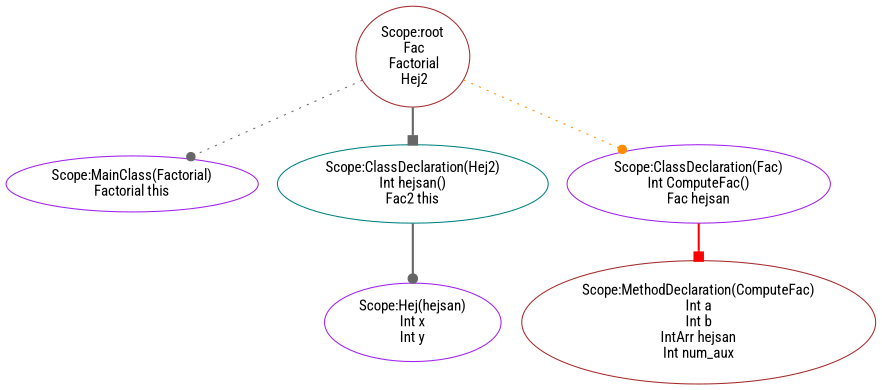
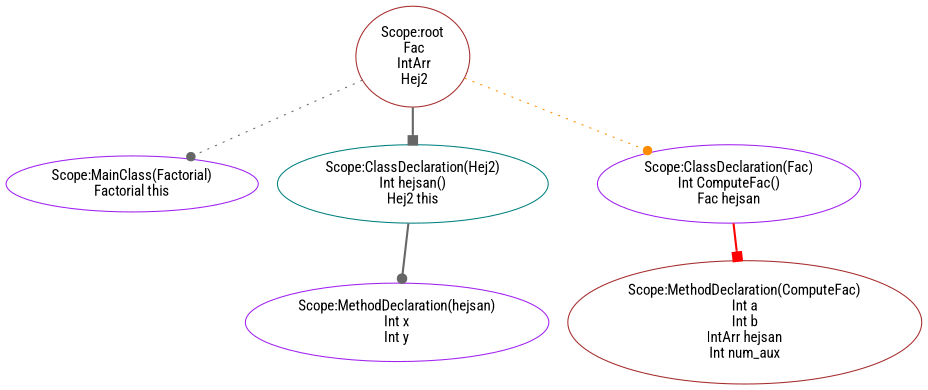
node "Scope:root Fac Factorial Hej2": label "Scope:root Fac Factorial Hej2" -> "Scope:root Fac IntArr Hej2"
node "Scope:ClassDeclaration(Hej2) Int hejsan() Fac2 this": label "Scope:ClassDeclaration(Hej2) Int hejsan() Fac2 this" -> "Scope:ClassDeclaration(Hej2) Int hejsan() Hej2 this"
node "Scope:Hej(hejsan) Int x Int y": label "Scope:Hej(hejsan) Int x Int y" -> "Scope:MethodDeclaration(hejsan) Int x Int y"
